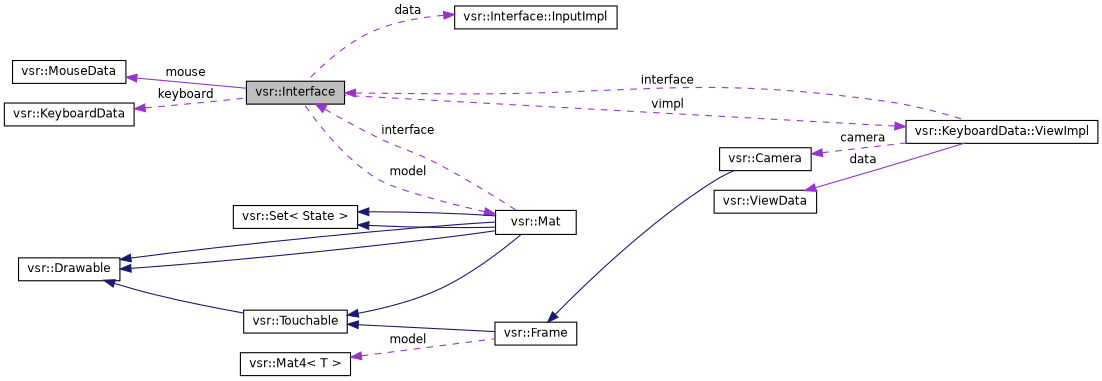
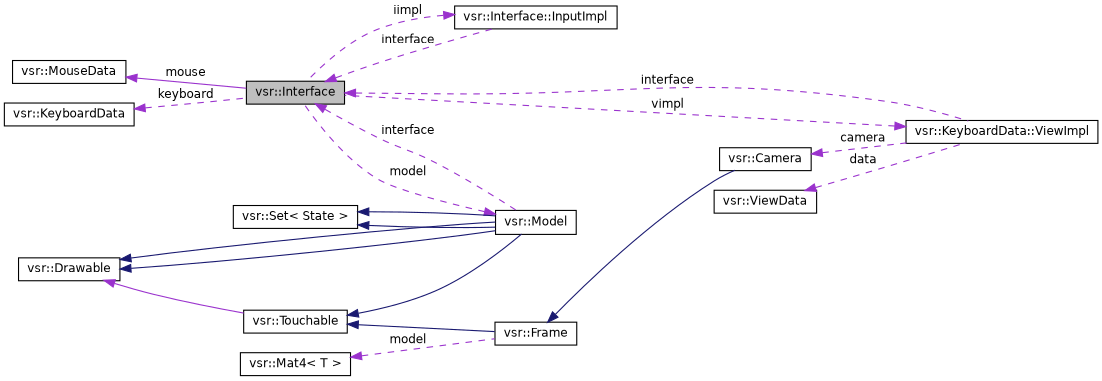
edge "vsr::Interface" -> "vsr::Interface::InputImpl": label " data" -> " iimpl"
edge "vsr::Interface::InputImpl" -> "vsr::Interface": added, label "interface"
edge "vsr::KeyboardData::ViewImpl" -> "vsr::ViewData": style solid -> dashed
node "vsr::Mat": label "vsr::Mat" -> "vsr::Model"
edge "vsr::Touchable" -> "vsr::Drawable": color midnightblue -> darkorchid3
